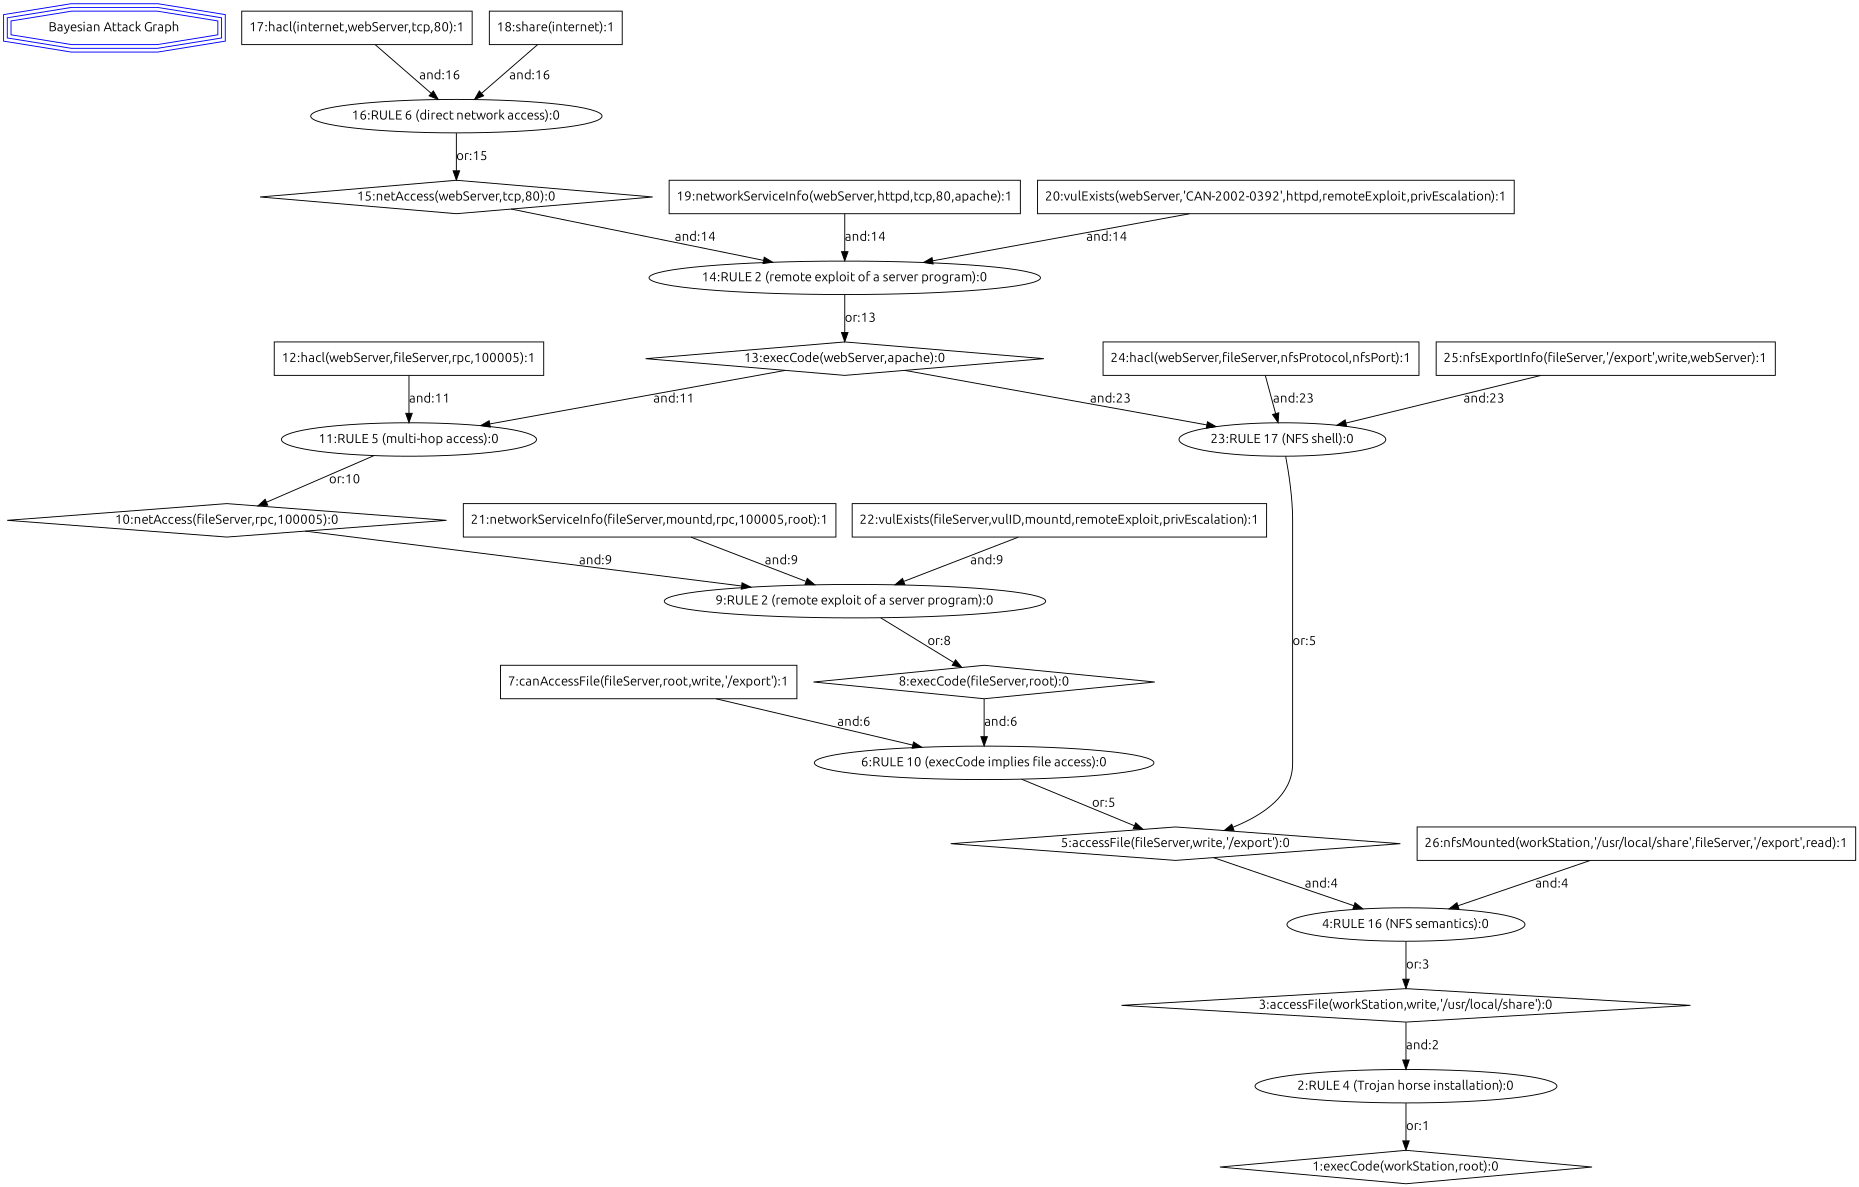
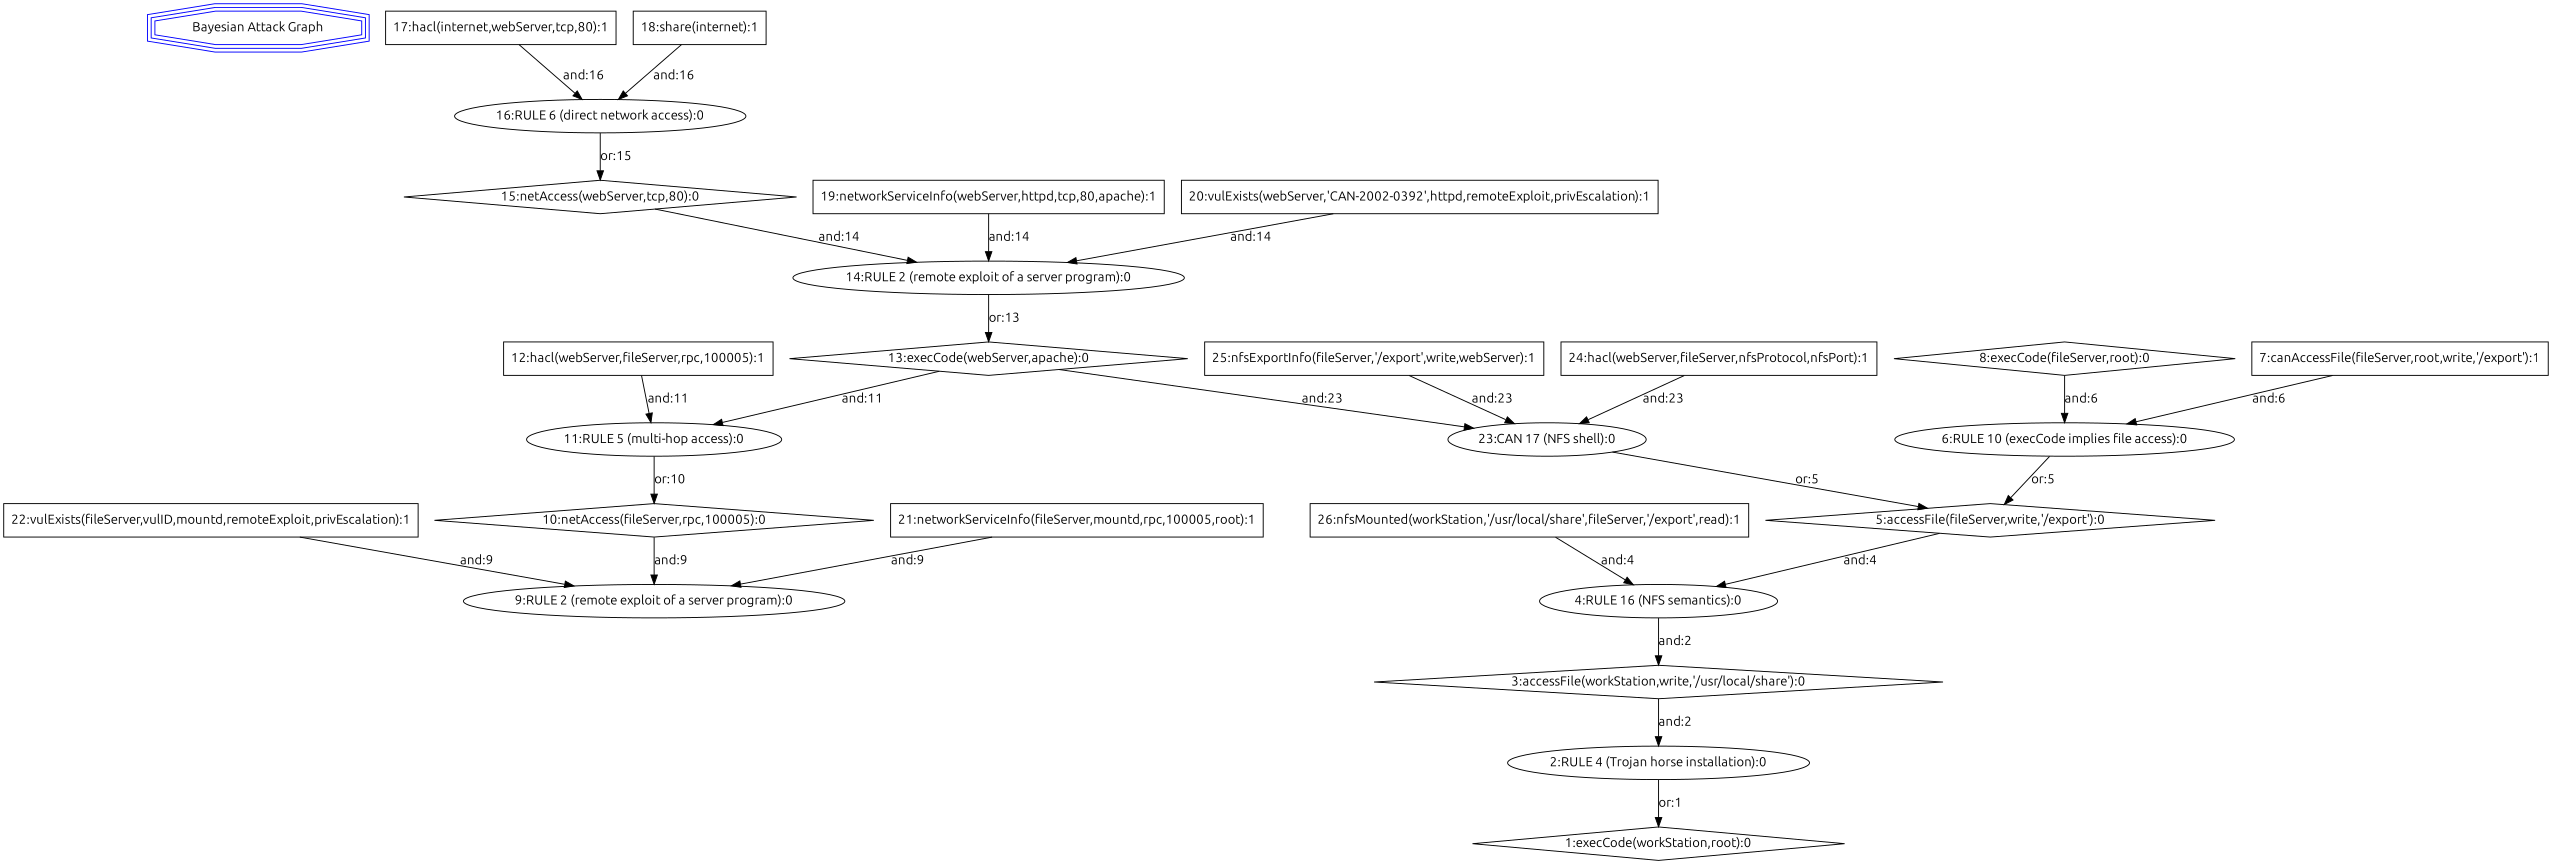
node "23:RULE 17 (NFS shell):0": label "23:RULE 17 (NFS shell):0" -> "23:CAN 17 (NFS shell):0"
edge "9:RULE 2 (remote exploit of a server program):0" -> "8:execCode(fileServer,root):0": removed, label "or:8"
edge "4:RULE 16 (NFS semantics):0" -> "3:accessFile(workStation,write,'/usr/local/share'):0": label "or:3" -> "and:2"
